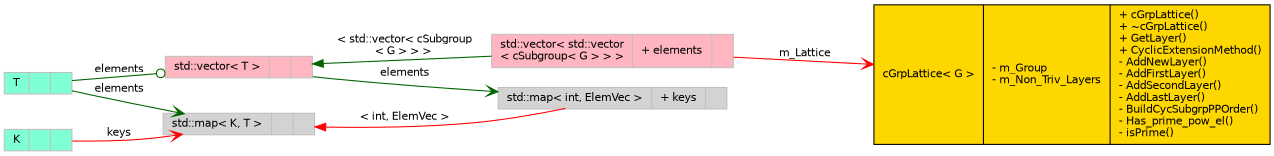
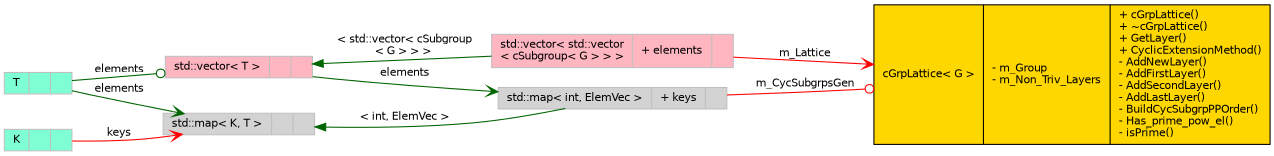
edge "std::map< int, ElemVec >" -> "cGrpLattice< G >": added, label "m_CycSubgrpsGen"
edge "std::map< int, ElemVec >" -> "std::map< K, T >": color red -> darkgreen
